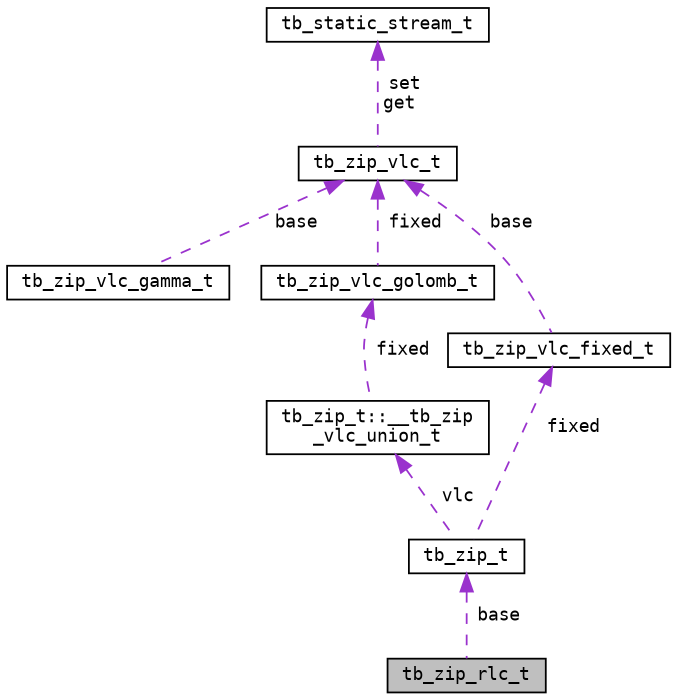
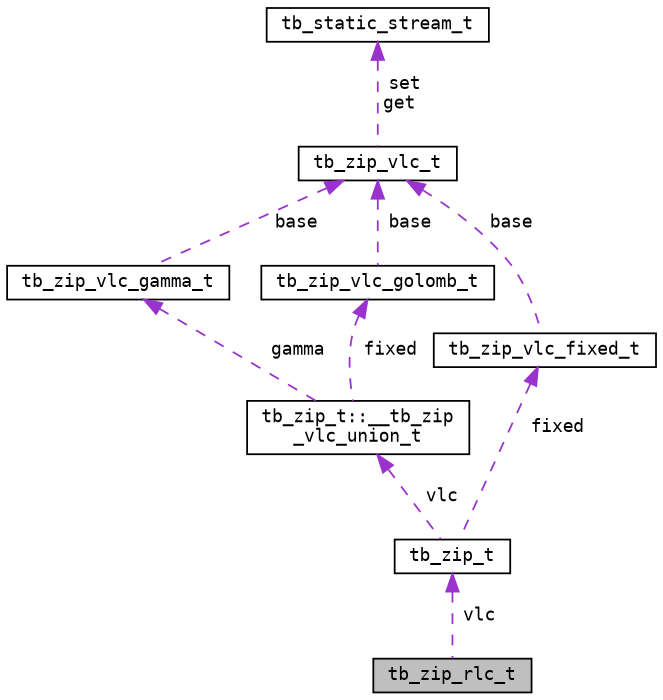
edge "tb_zip_vlc_golomb_t" -> "tb_zip_vlc_t": label " fixed" -> " base"
edge "tb_zip_t::__tb_zip _vlc_union_t" -> "tb_zip_vlc_gamma_t": added, label "gamma"
edge "tb_zip_rlc_t" -> "tb_zip_t": label " base" -> " vlc"
